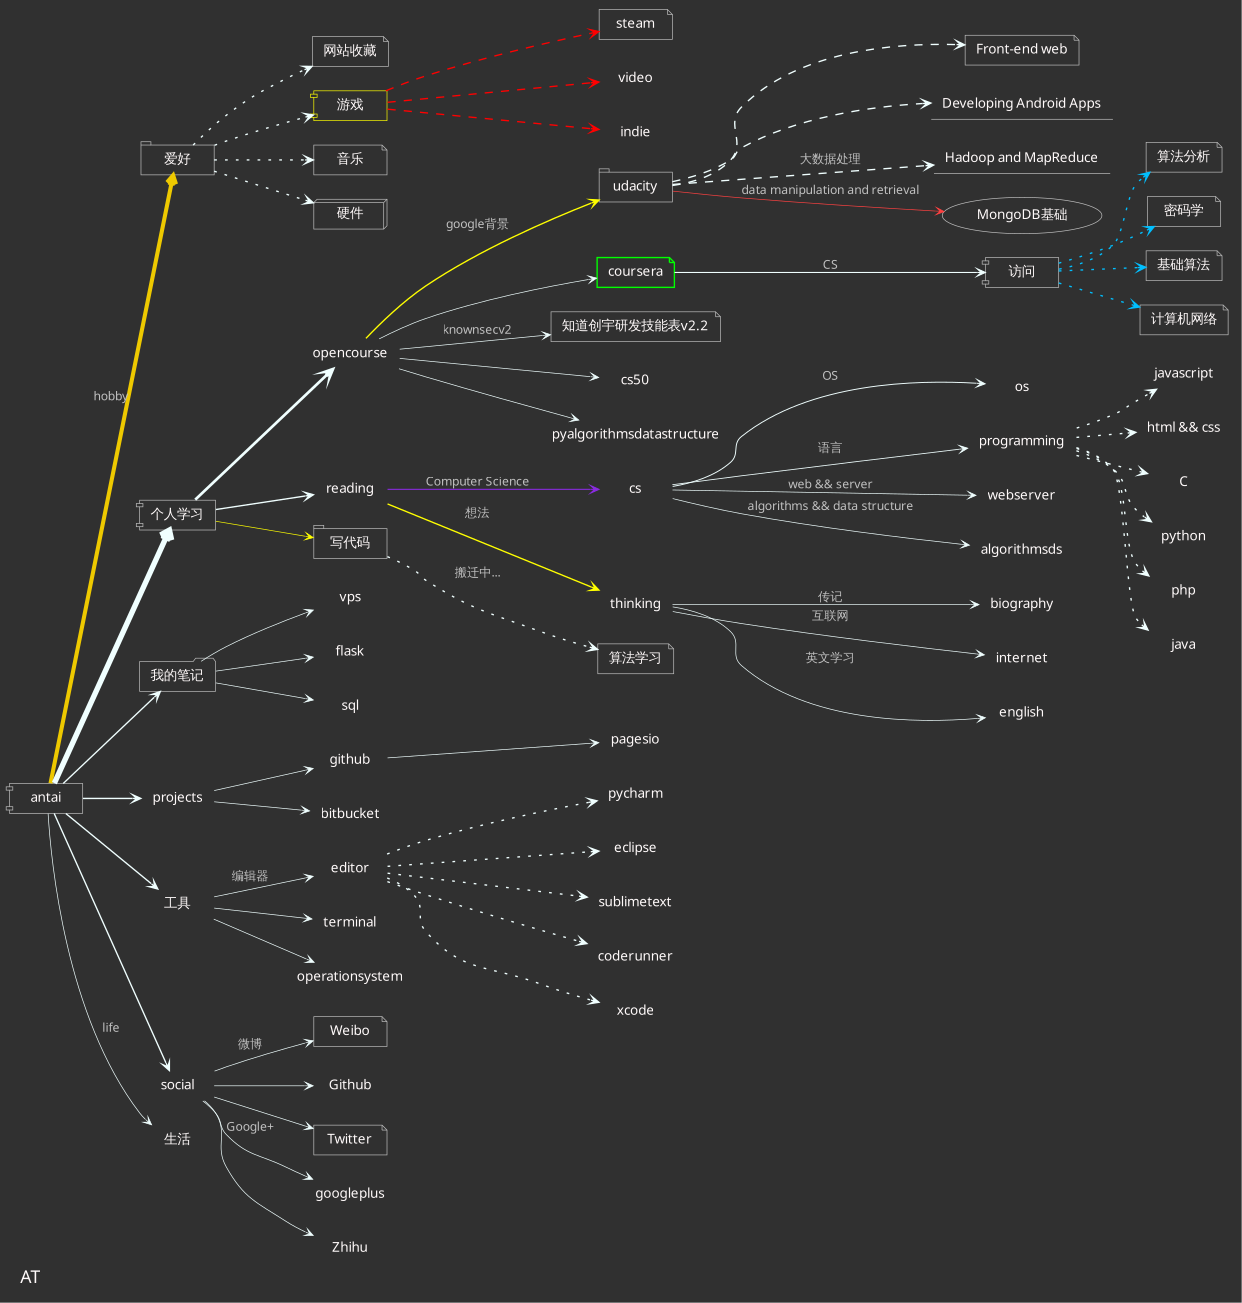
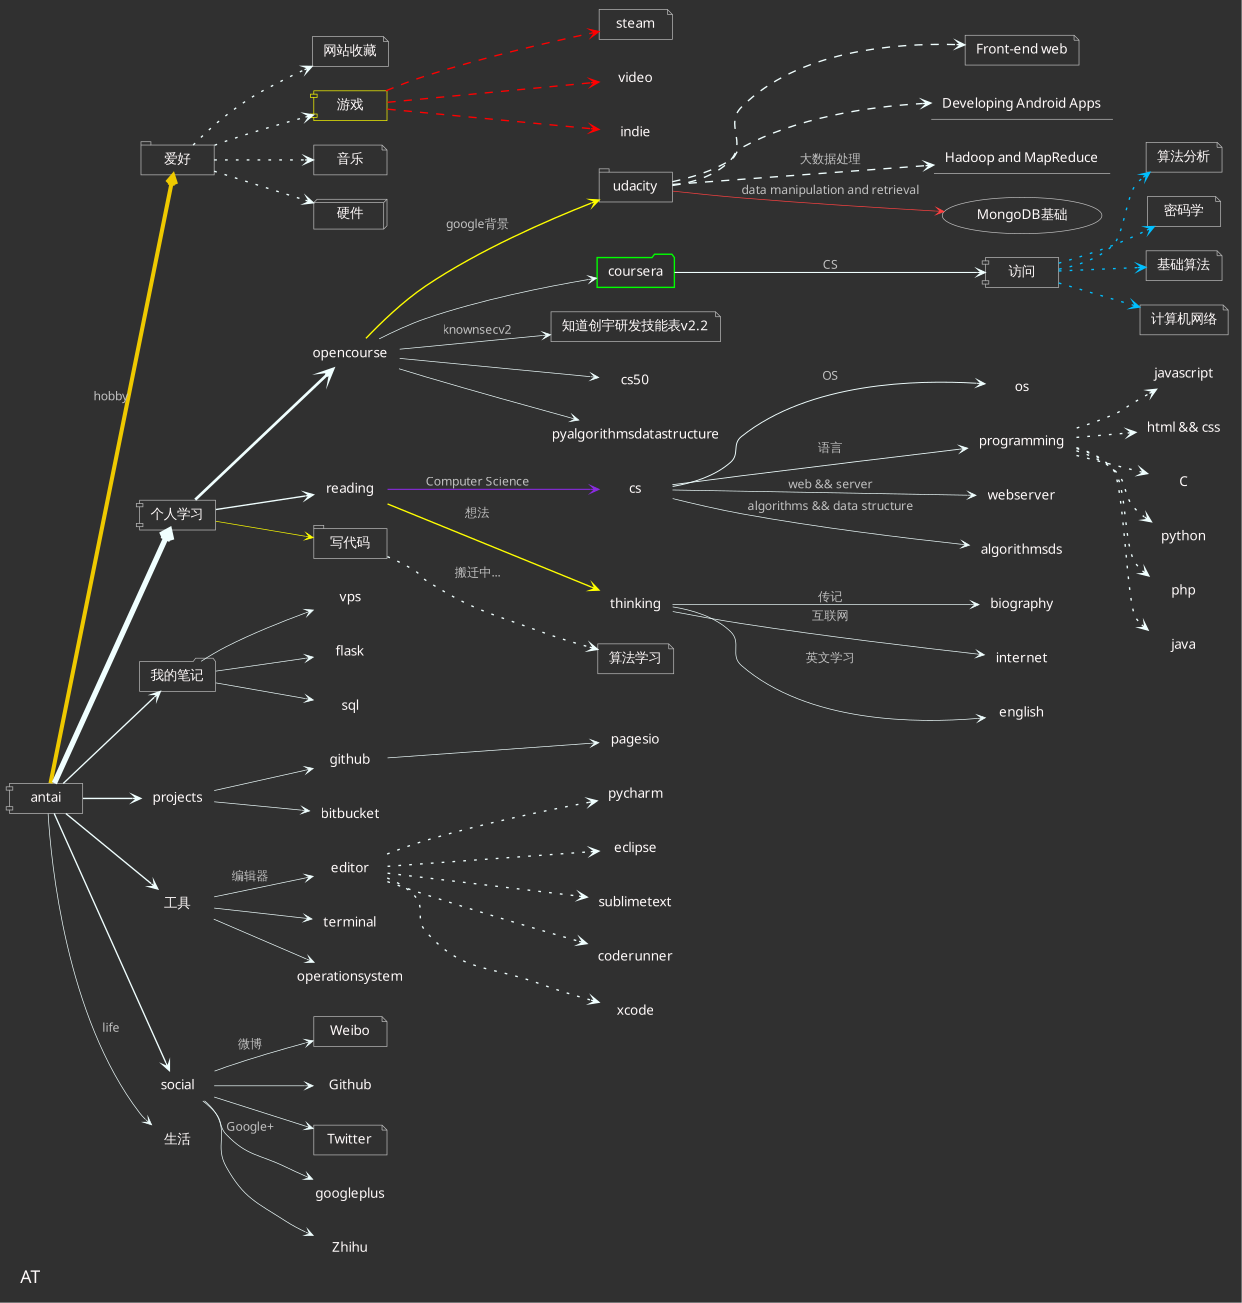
node "coursera": shape note -> folder
